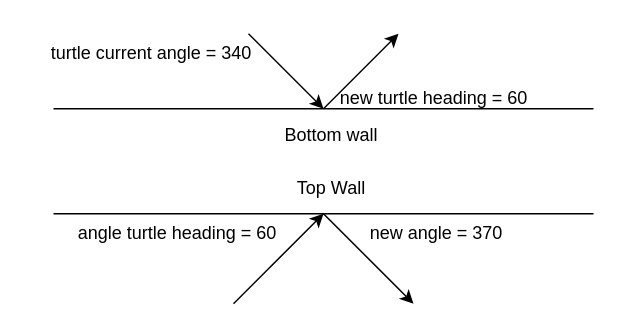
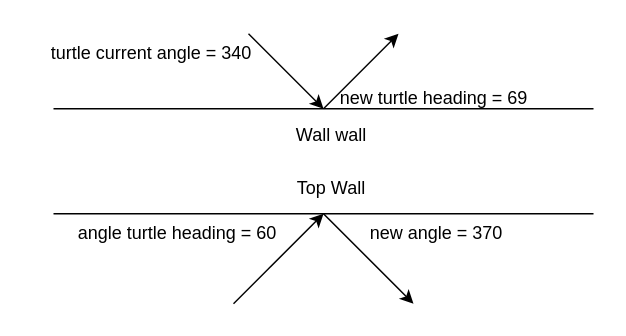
node "new turtle heading = 60": label "new turtle heading = 60" -> "new turtle heading = 69"
node "Bottom wall": label "Bottom wall" -> "Wall wall"
